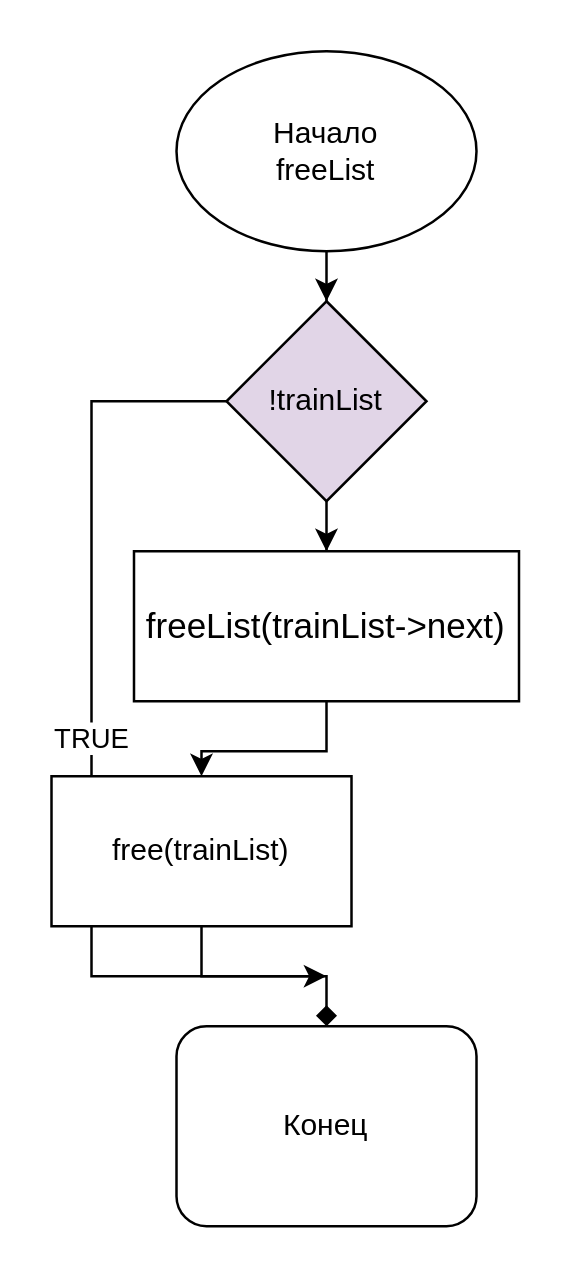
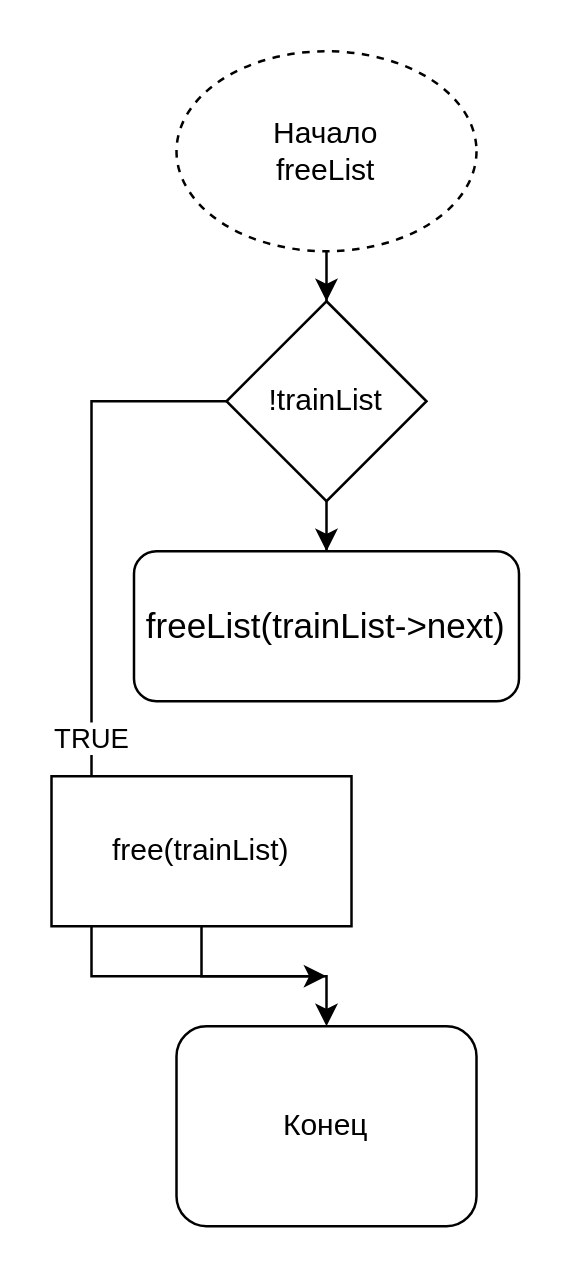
node "Начало freeList": style solid -> dashed
node "!trainList": fillcolor #e1d5e7 -> #ffffff
node "freeList(trainList->next)": shape rectangle -> rounded rectangle
edge "freeList(trainList->next)" -> "free(trainList)": removed
edge "free(trainList)" -> "Конец": arrowhead diamond -> classic
